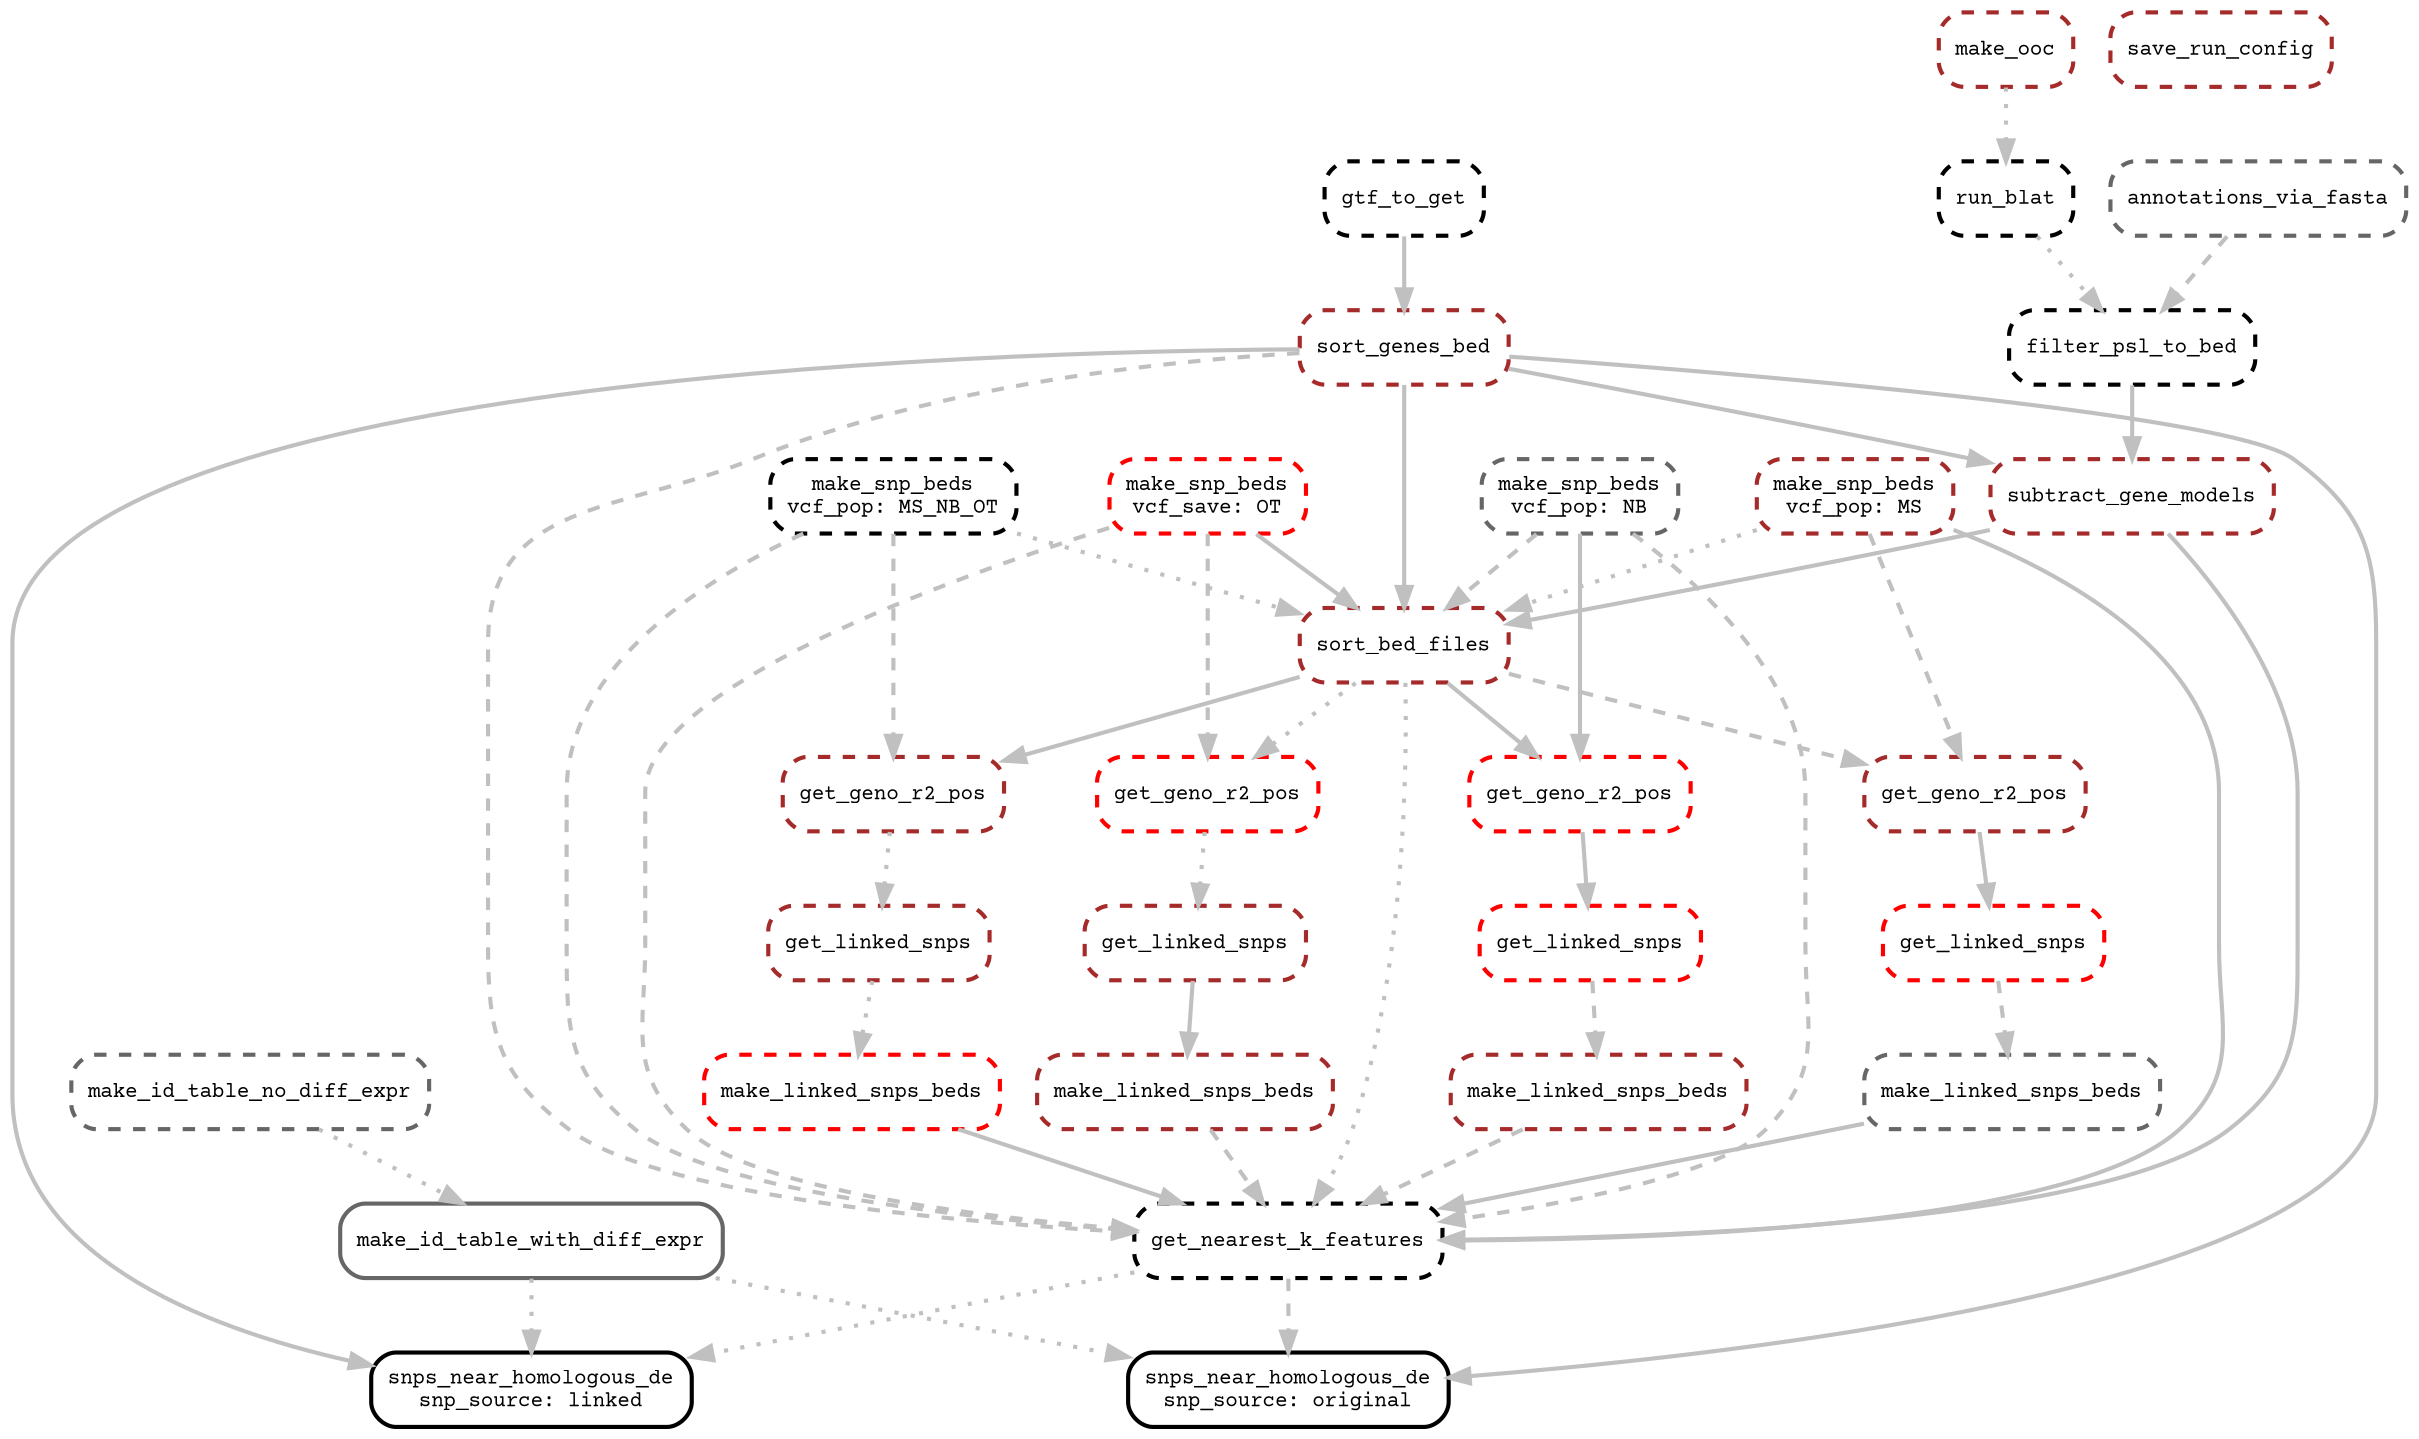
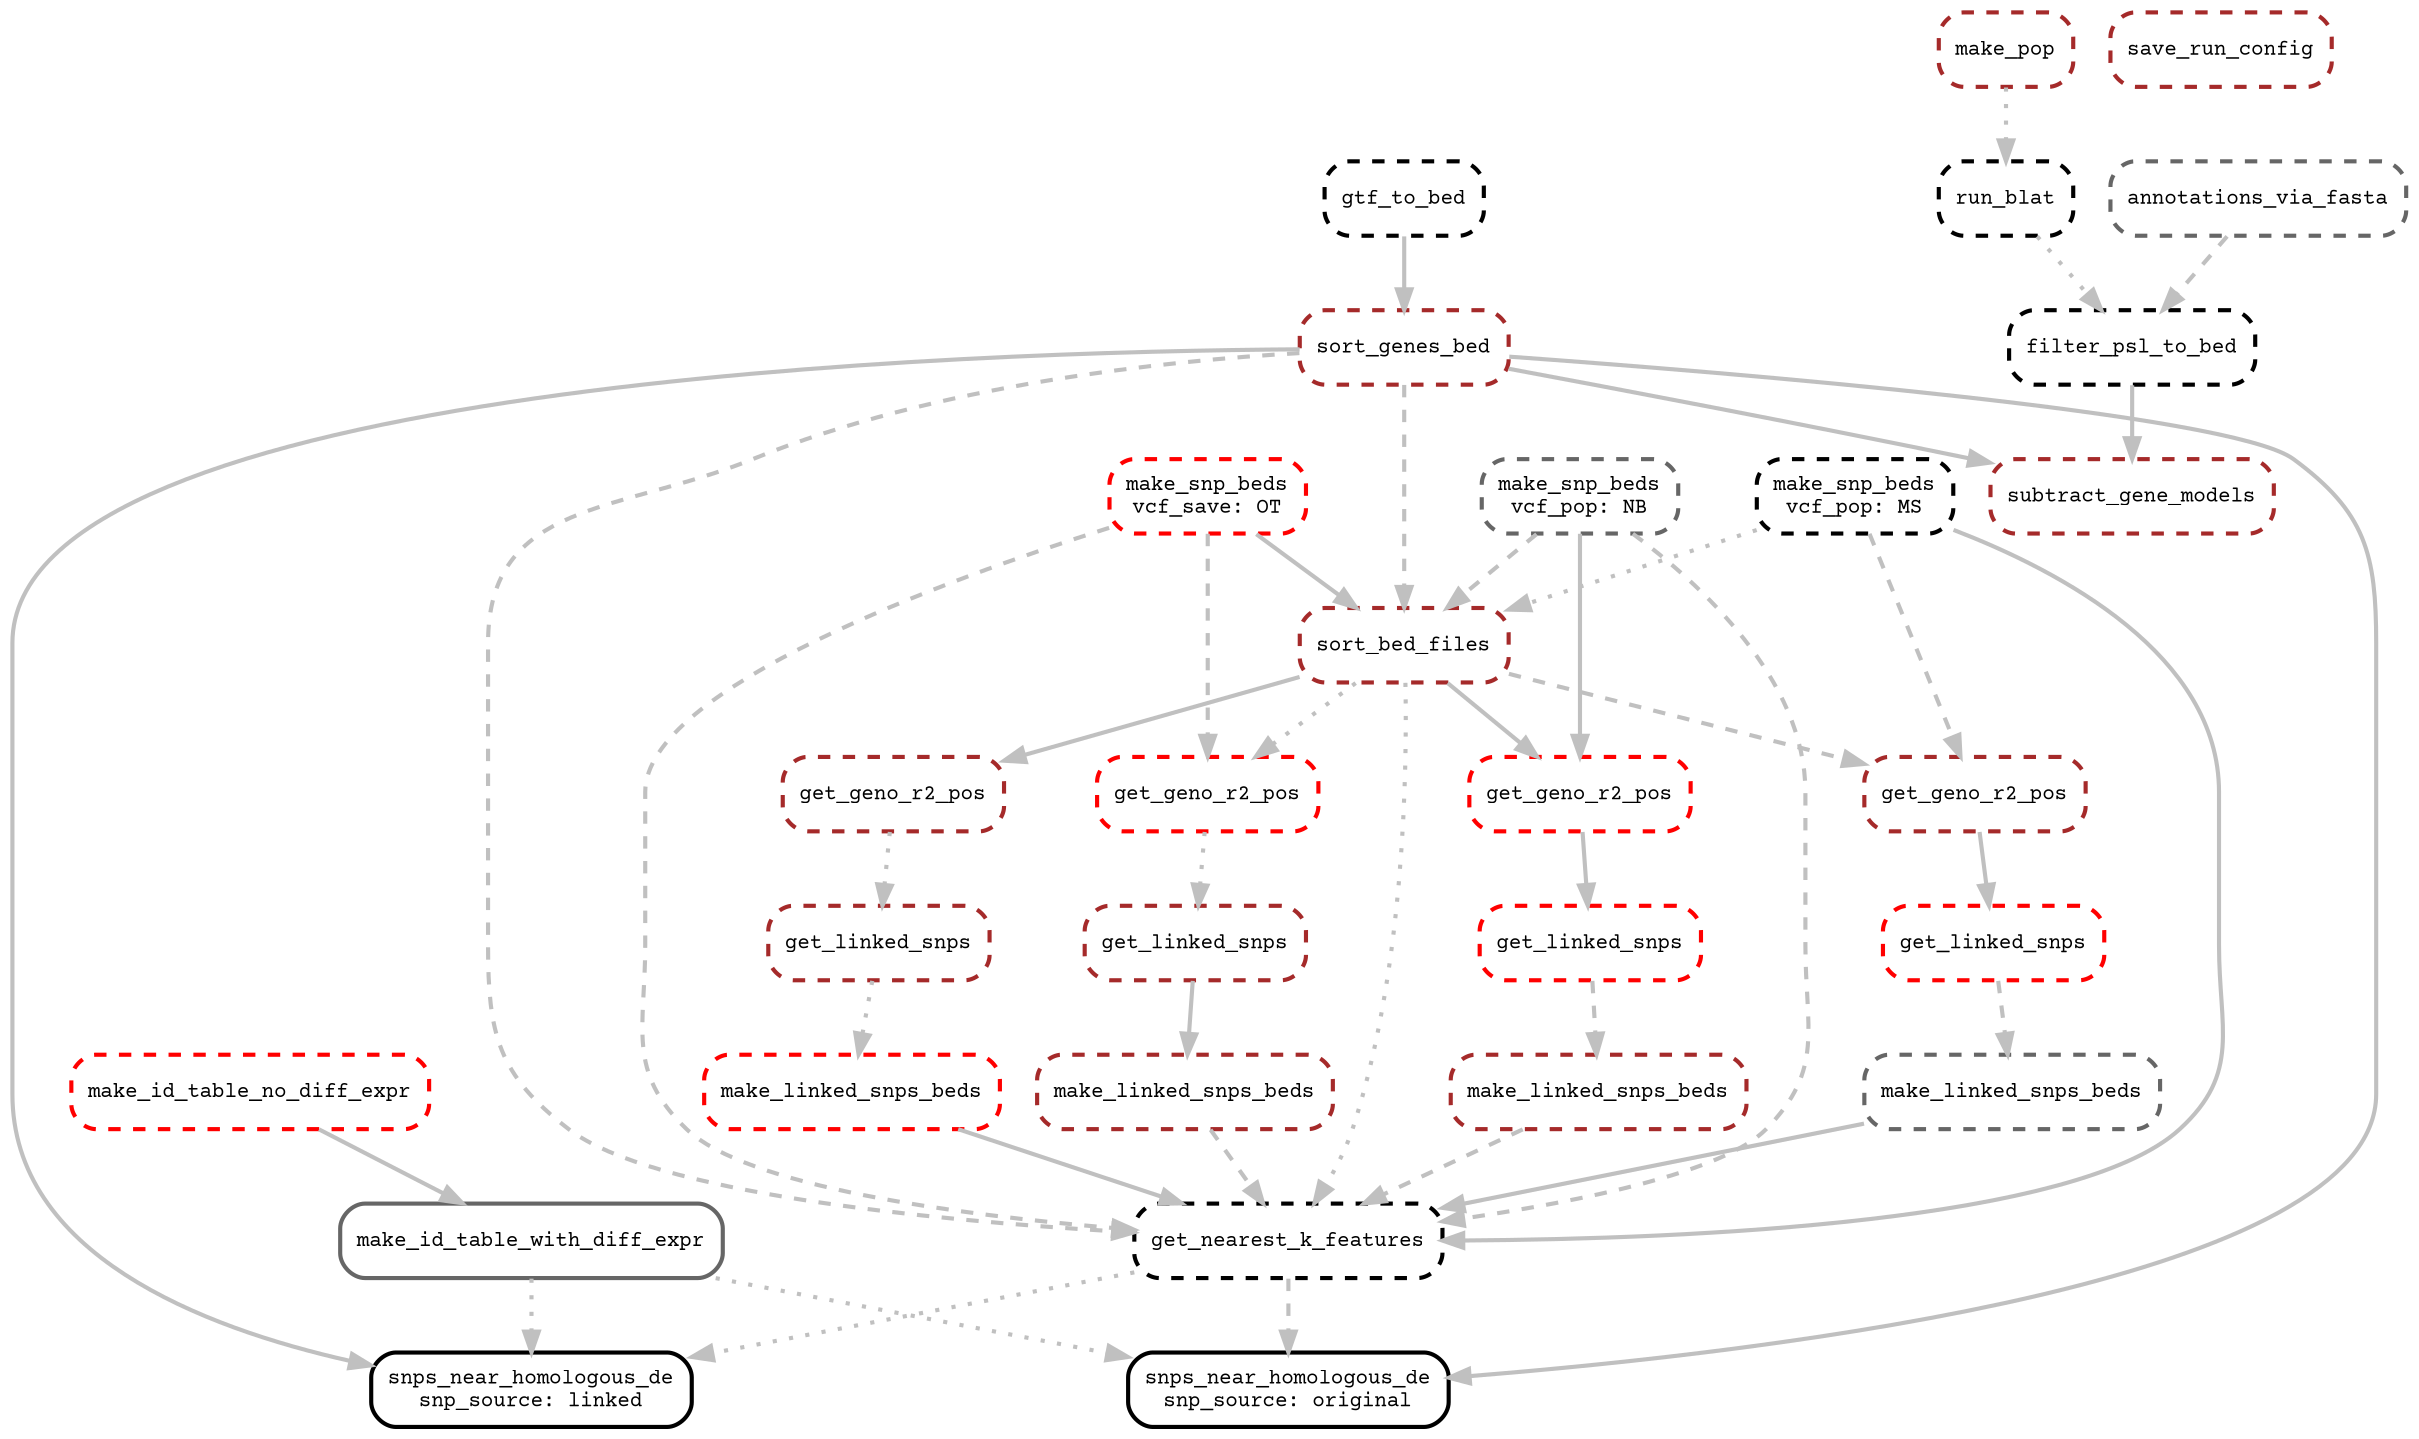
node "make_ooc": label "make_ooc" -> "make_pop"
node "gtf_to_get": label "gtf_to_get" -> "gtf_to_bed"
edge "sort_genes_bed" -> "sort_bed_files": style bold -> dashed
node "make_snp_beds vcf_pop: MS_NB_OT": removed
node "make_snp_beds vcf_pop: MS": color brown -> black
edge "subtract_gene_models" -> "sort_bed_files": removed
node "make_id_table_no_diff_expr": color gray40 -> red
edge "subtract_gene_models" -> "get_nearest_k_features": removed
edge "make_id_table_no_diff_expr" -> "make_id_table_with_diff_expr": style dotted -> bold
